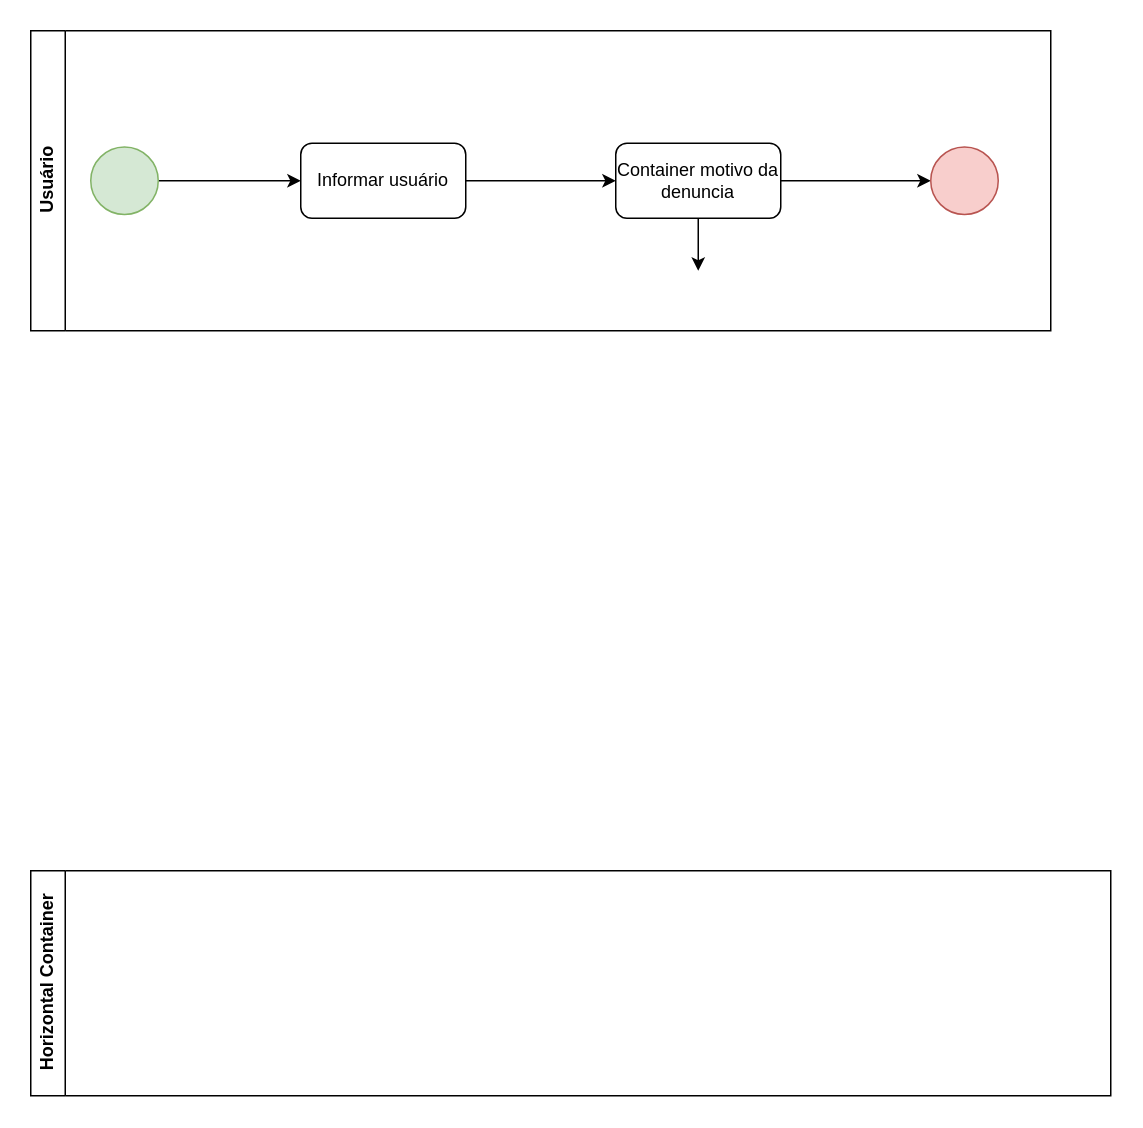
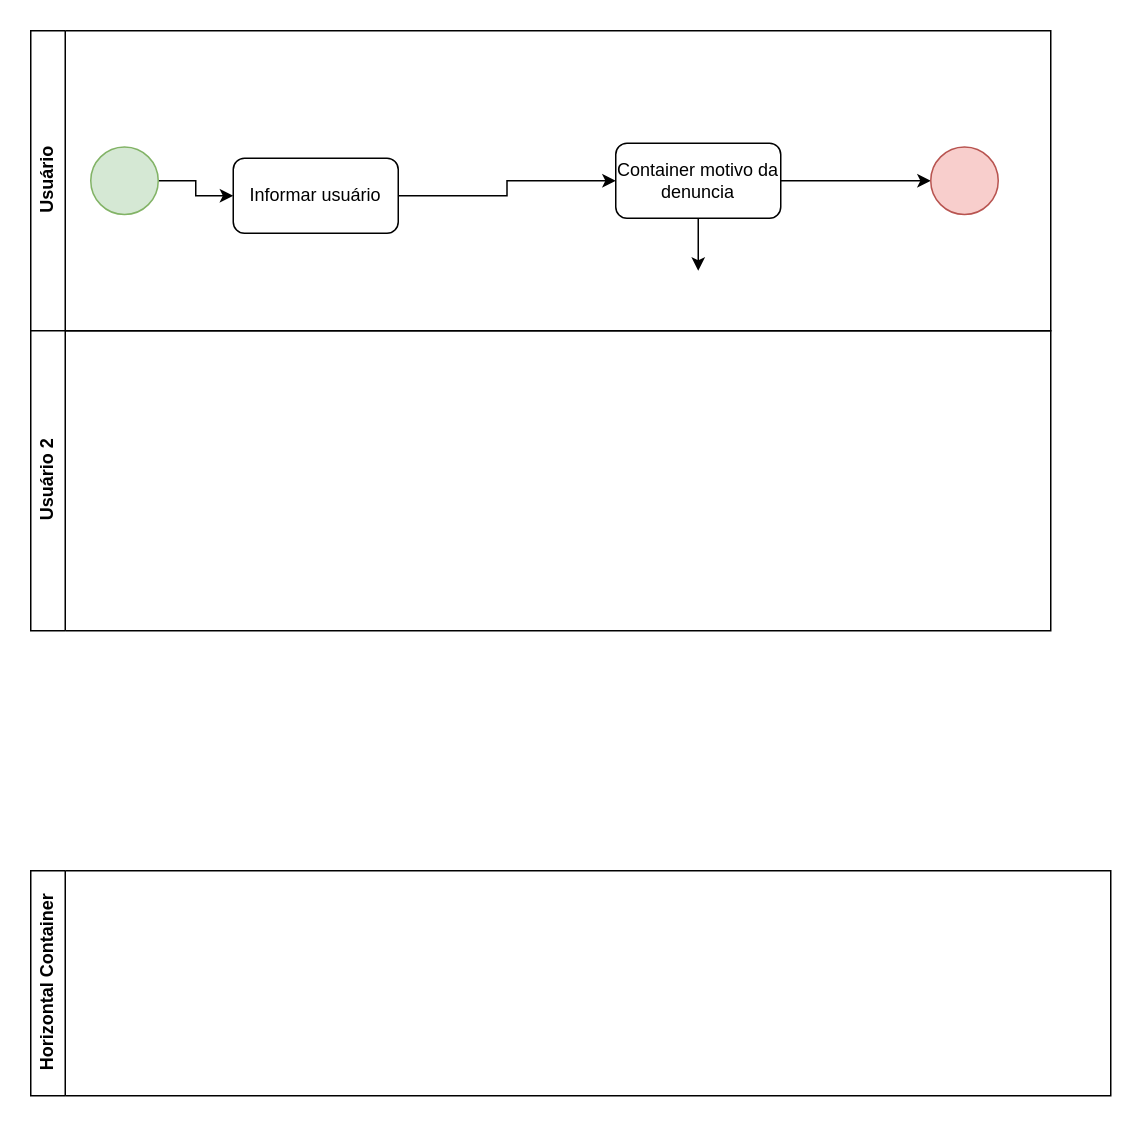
node "Informar usuário": moved (383, 181) -> (316, 196)
node "Usuário 2": added
